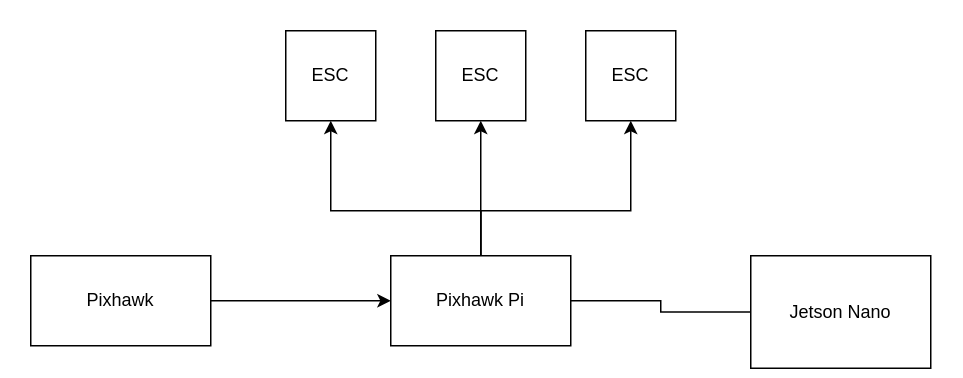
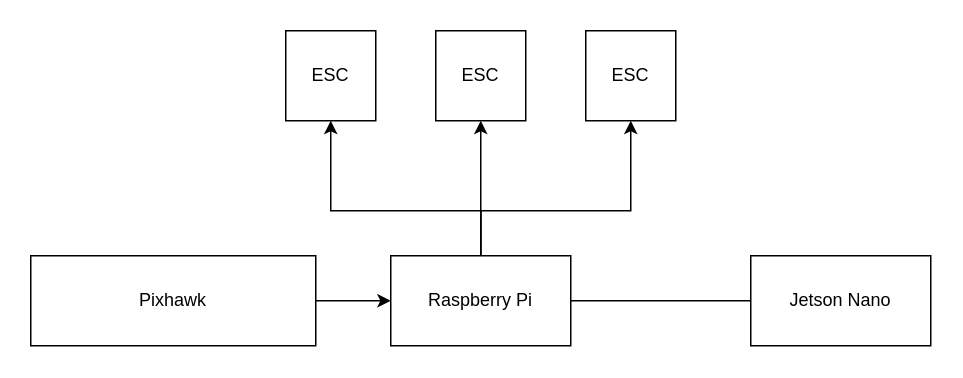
node "Pixhawk": size 180x90 -> 285x90
node "Pixhawk Pi": label "Pixhawk Pi" -> "Raspberry Pi"
node "Jetson Nano": size 180x113 -> 180x90
